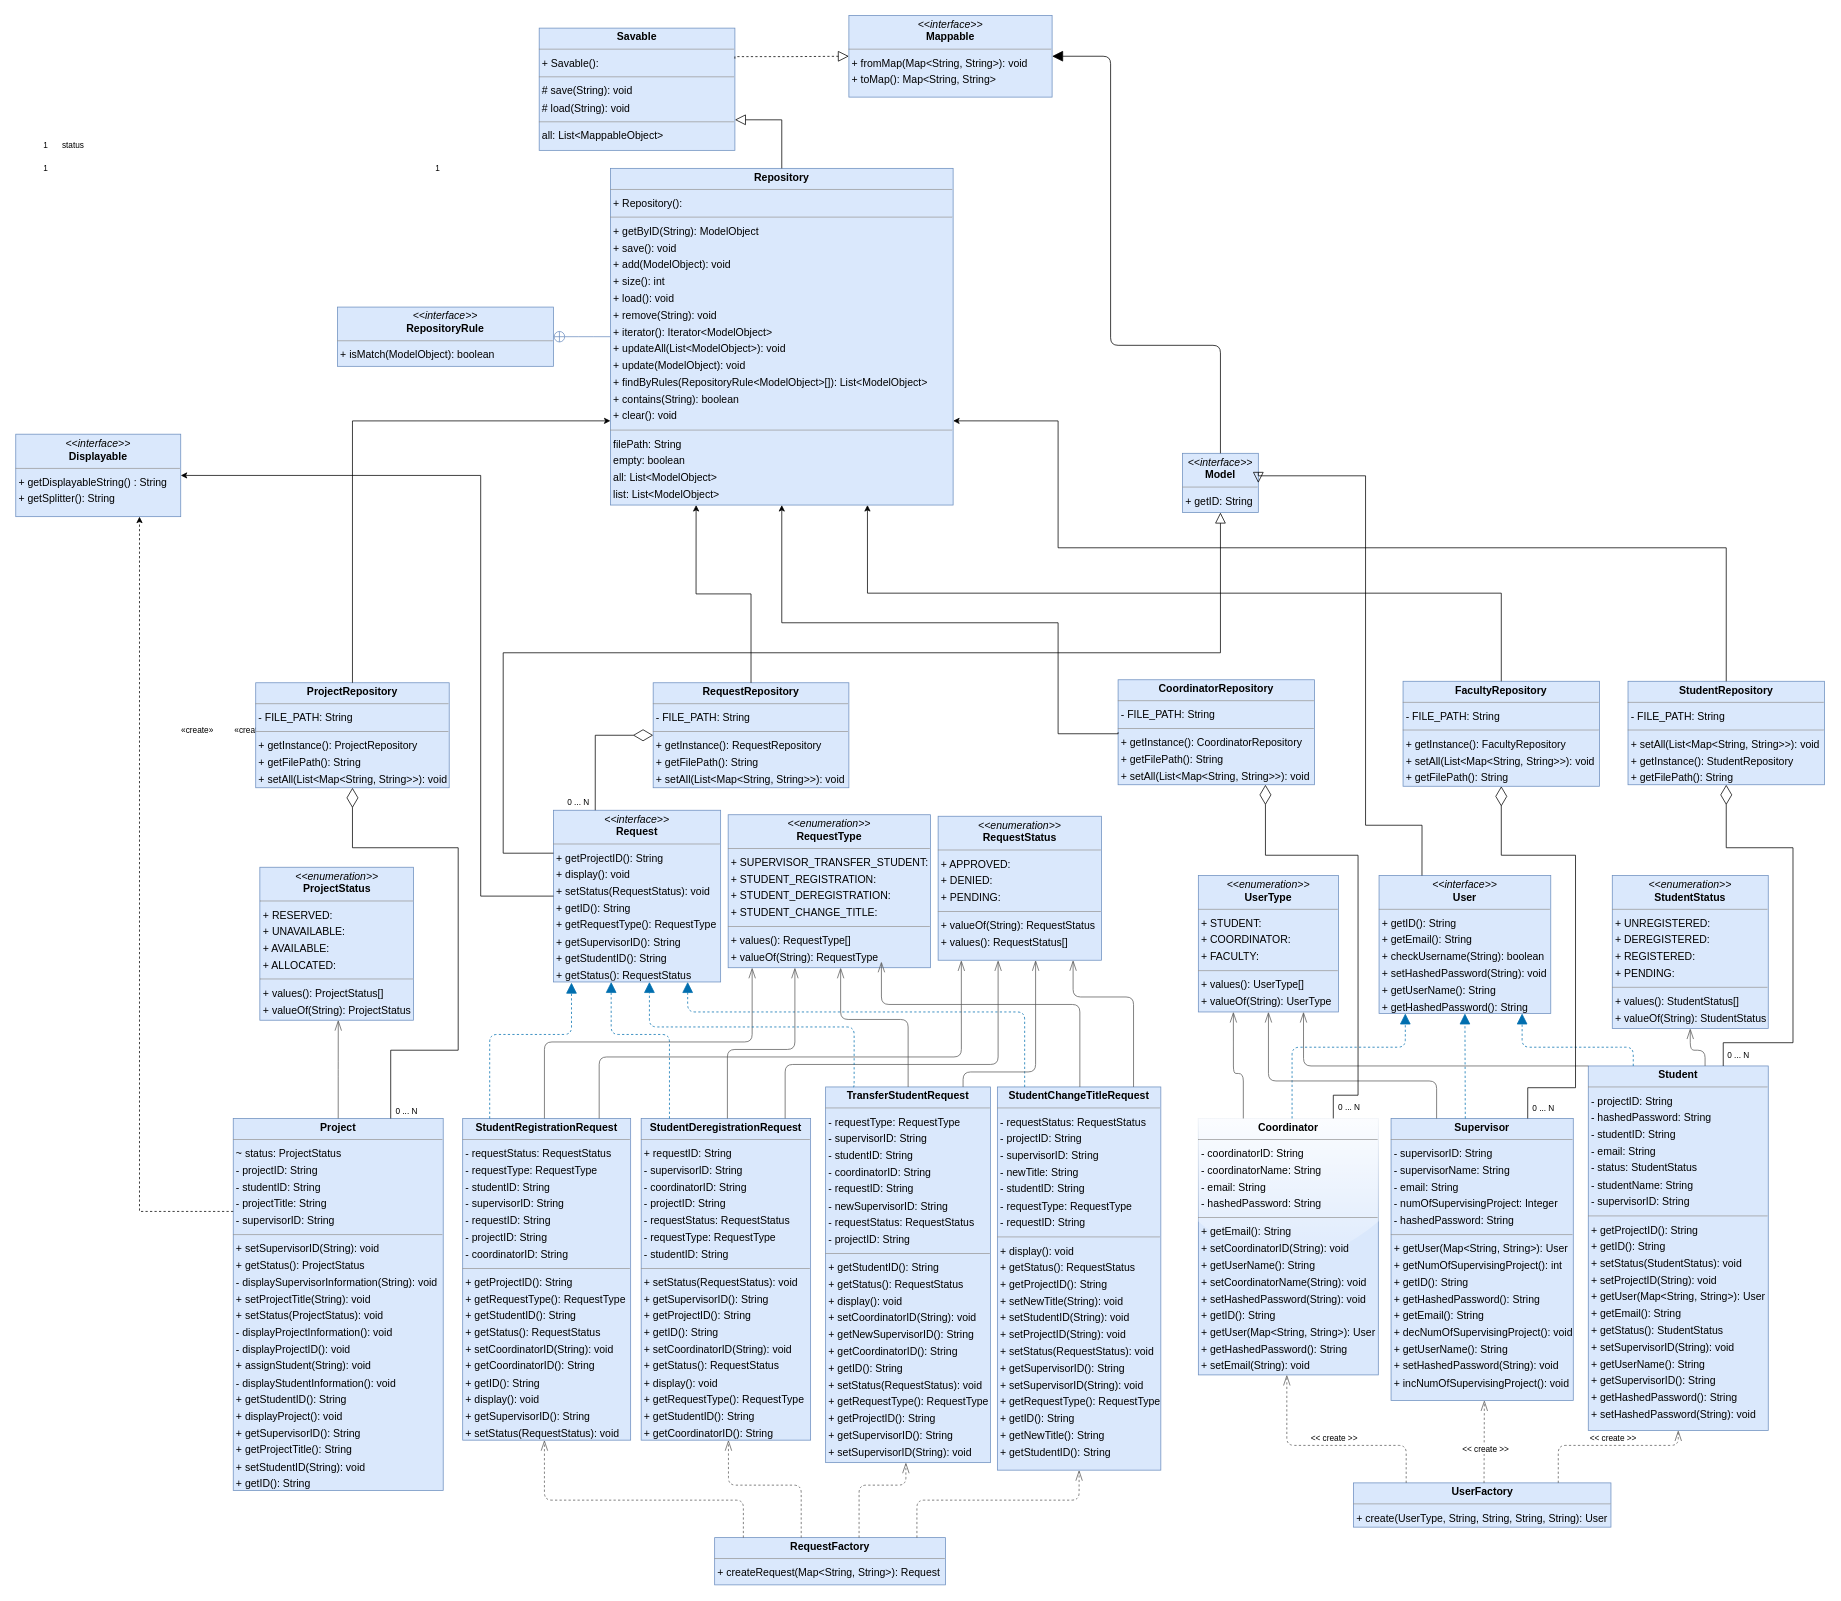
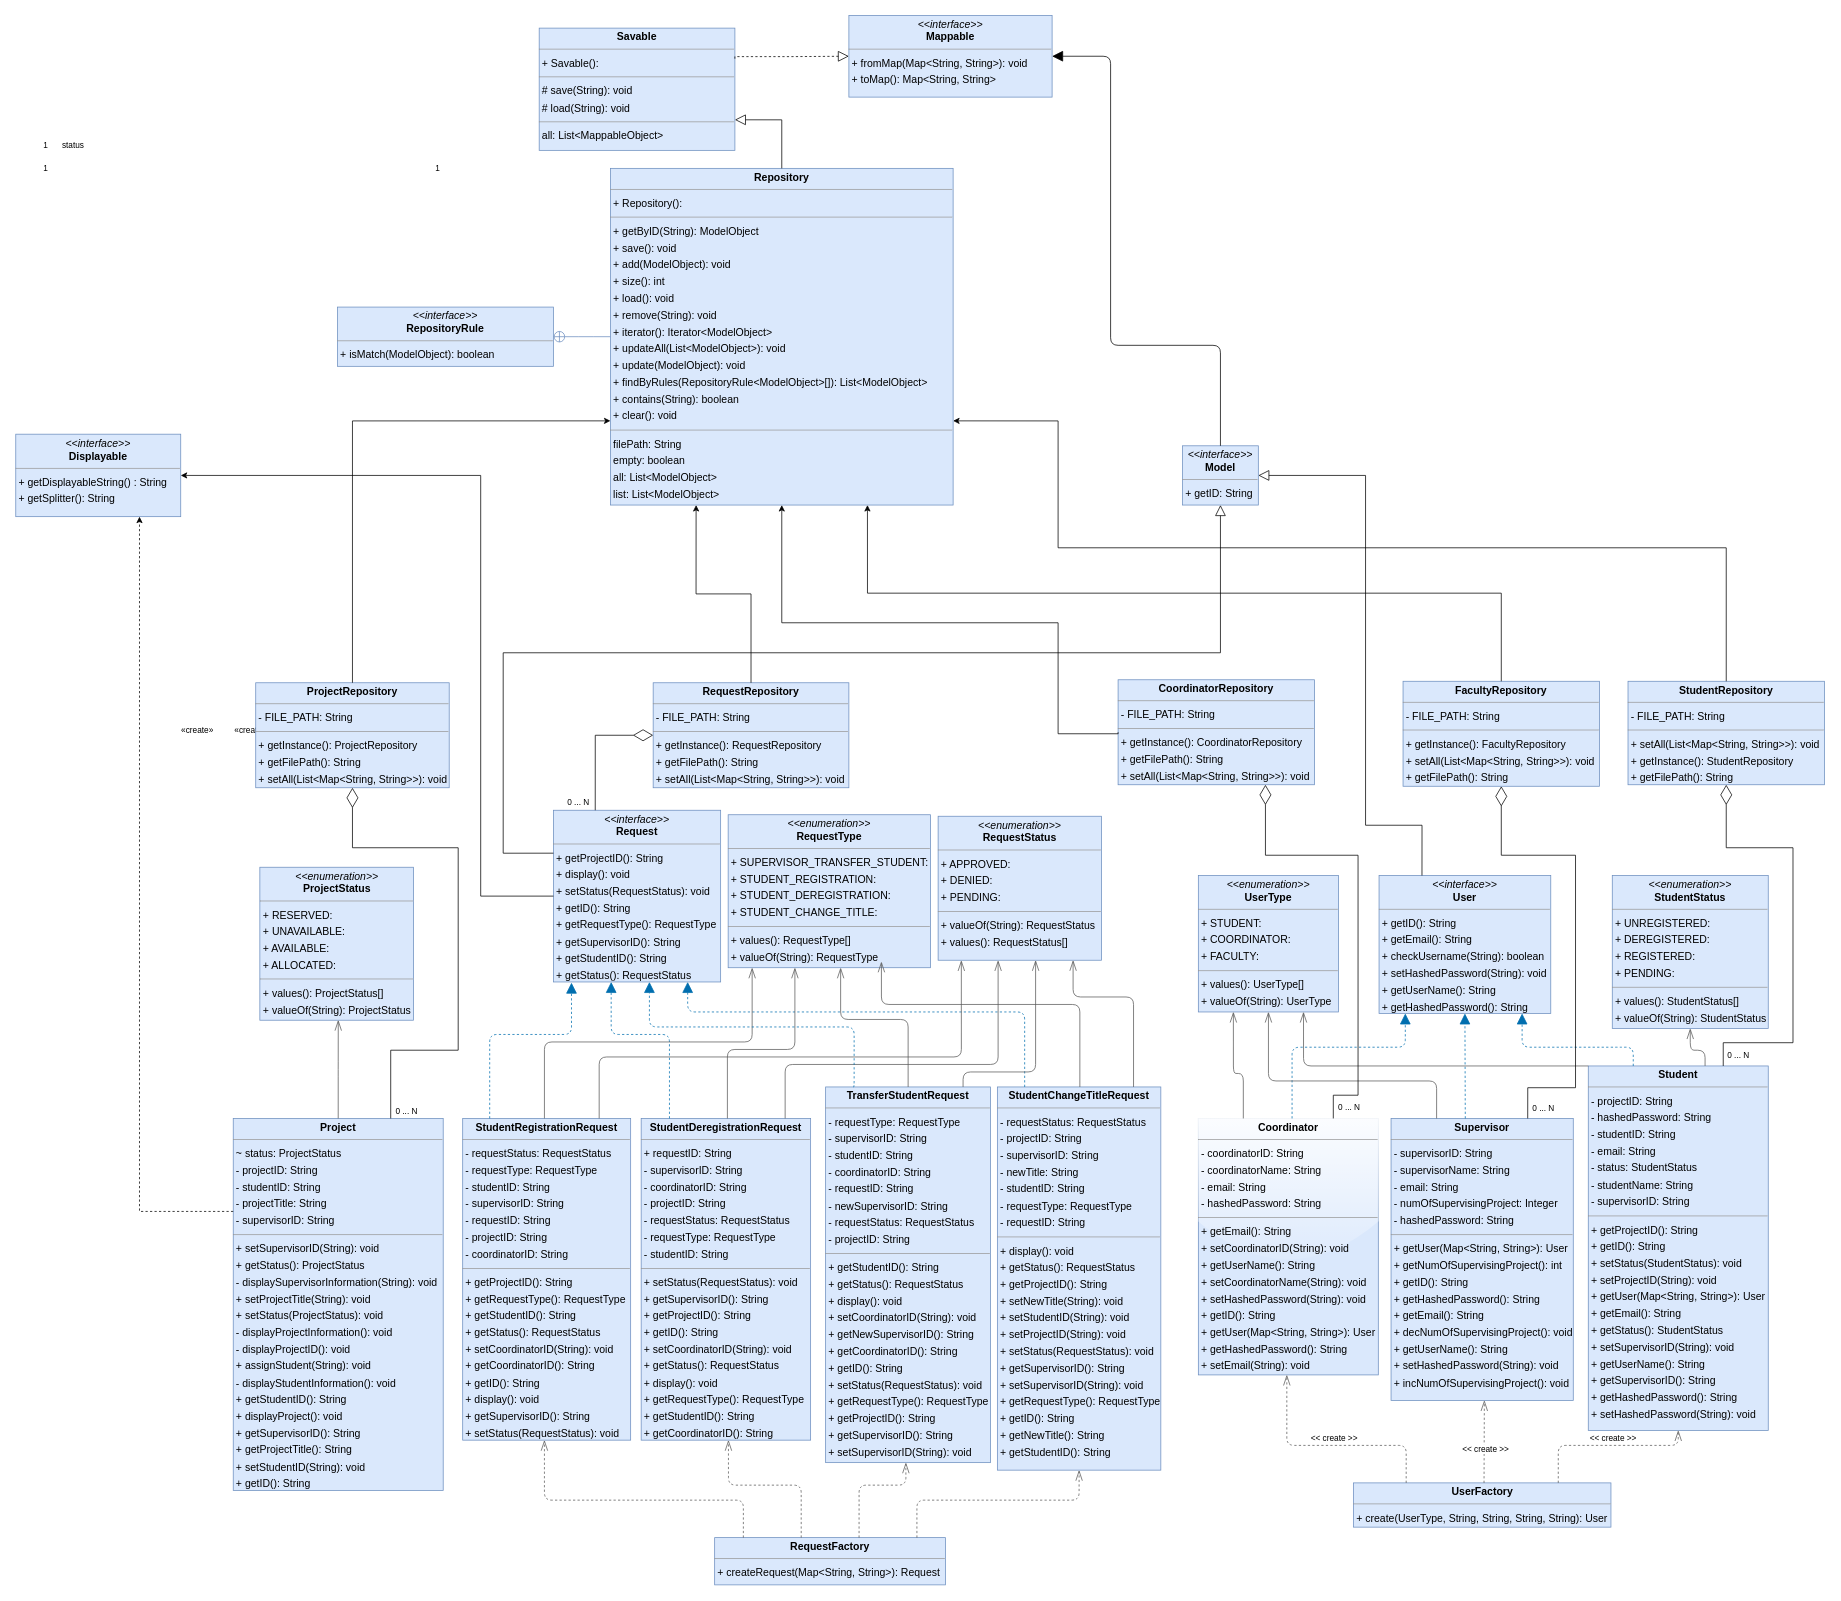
node "<<interface>> Model + getID: String": moved (1220, 483) -> (1220, 476)
